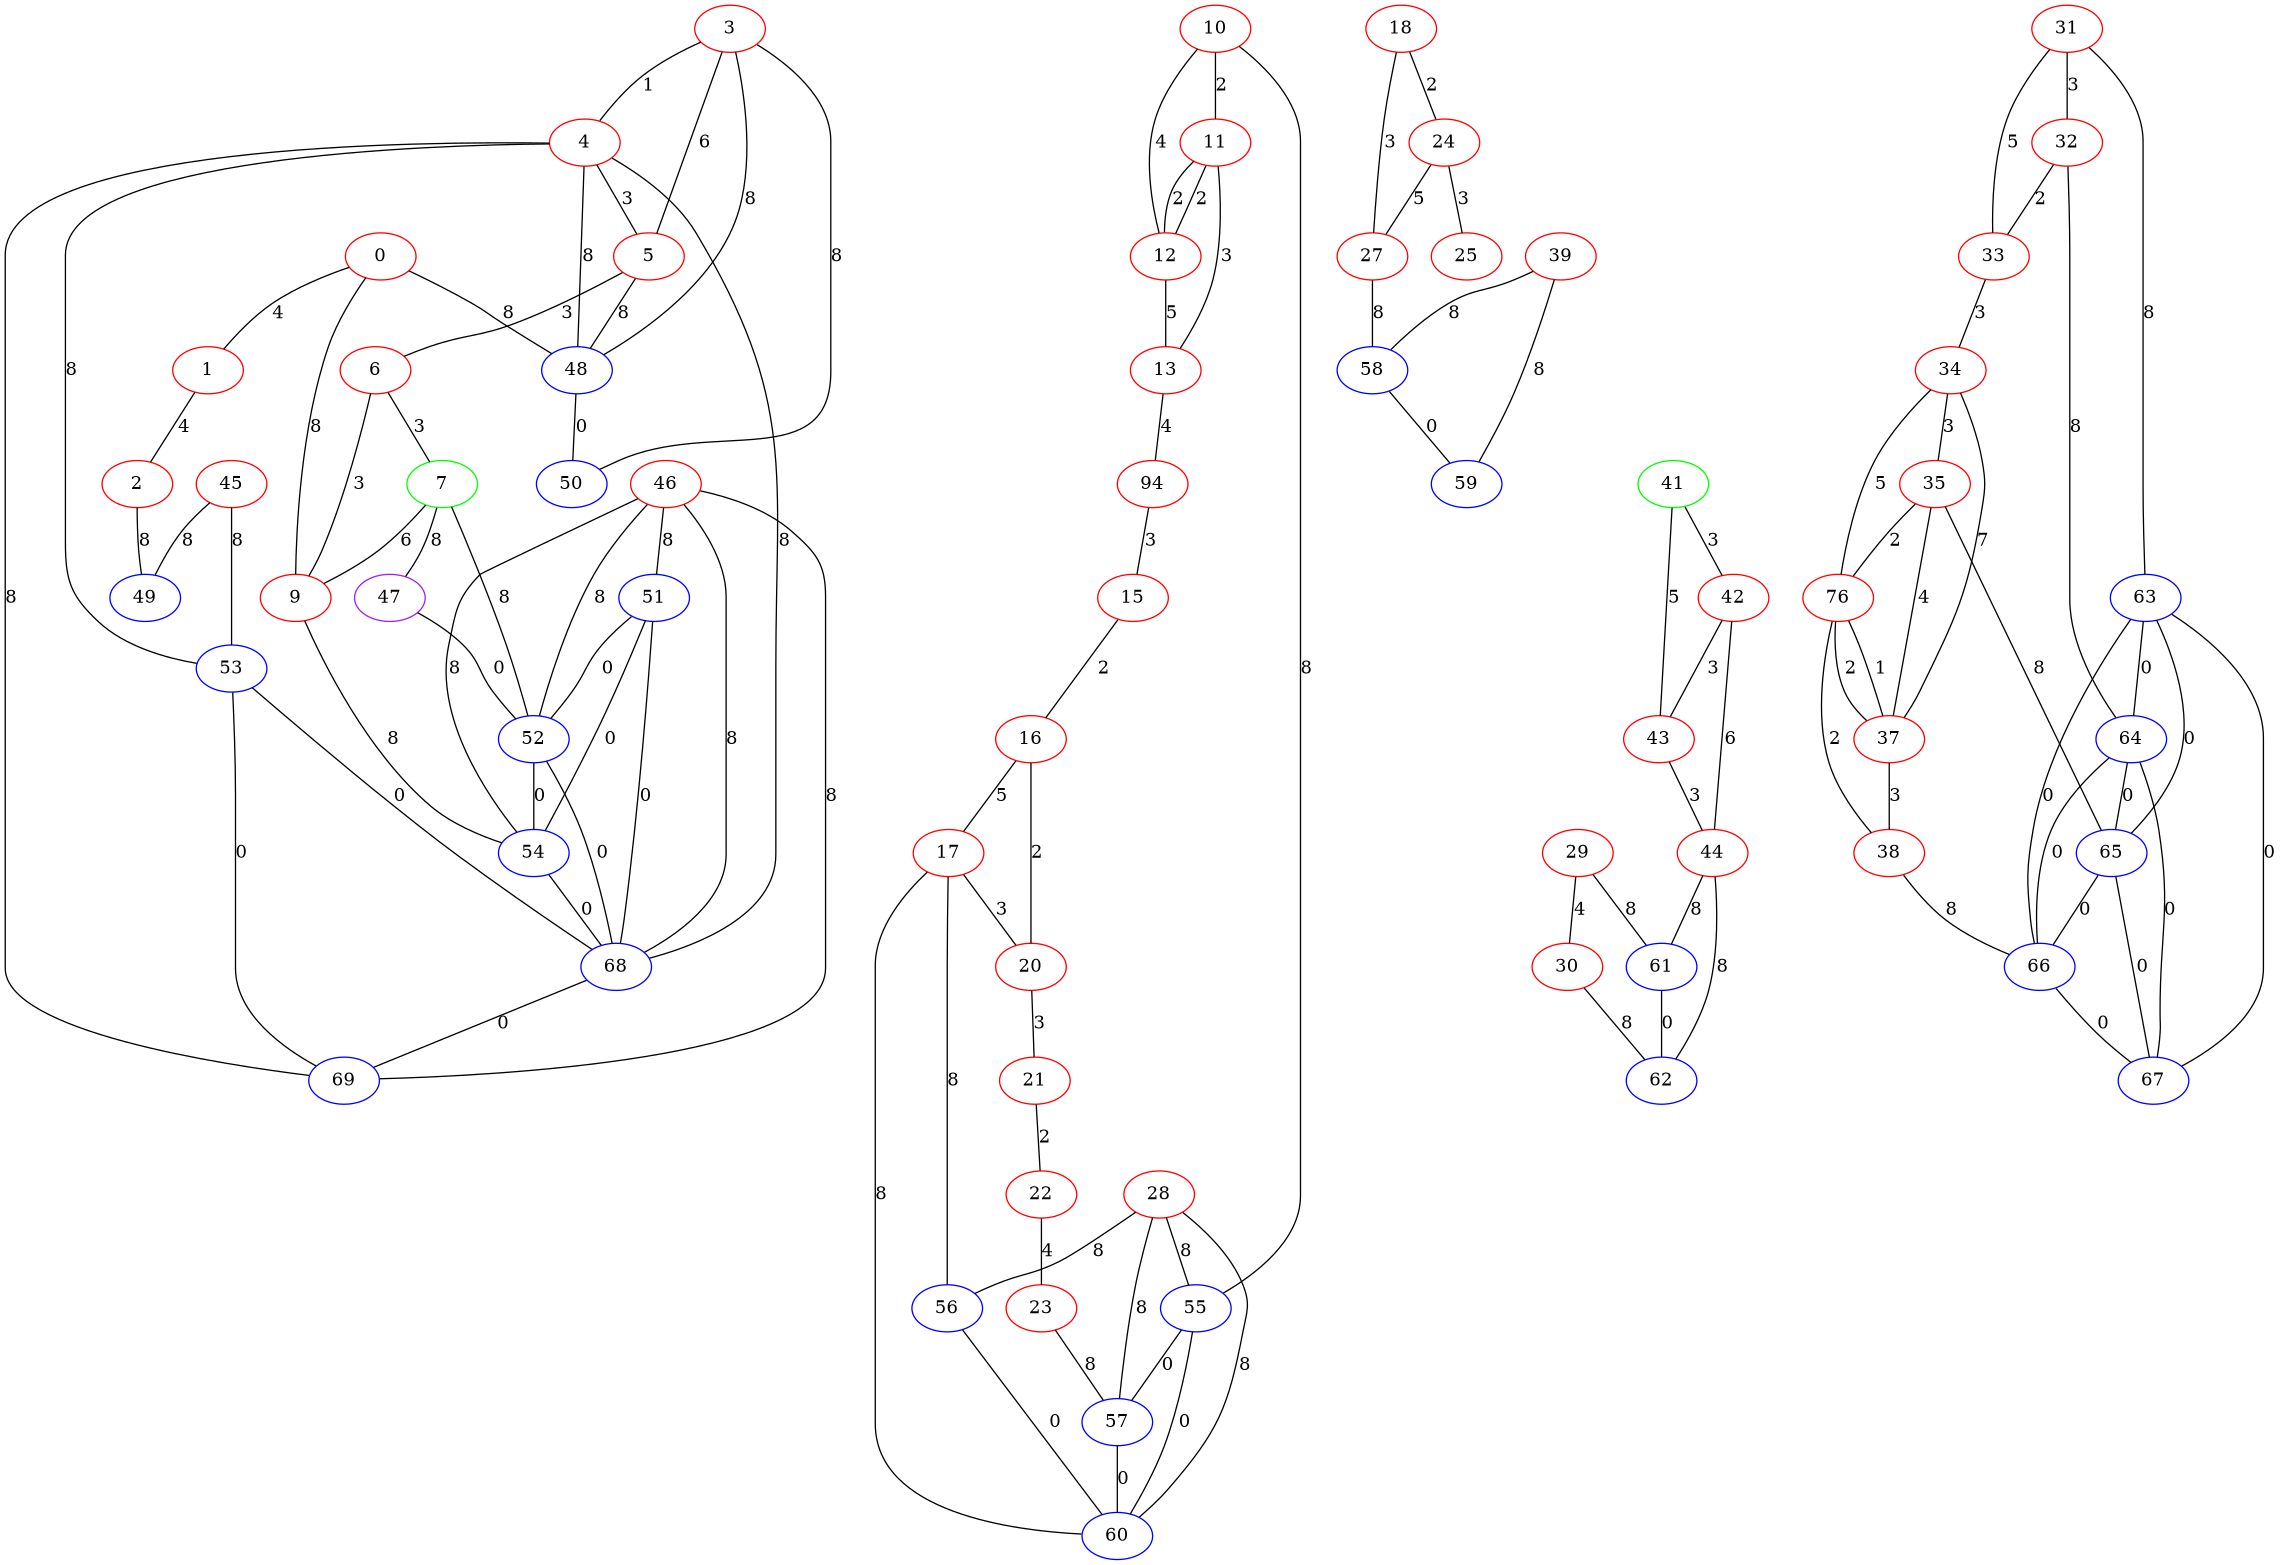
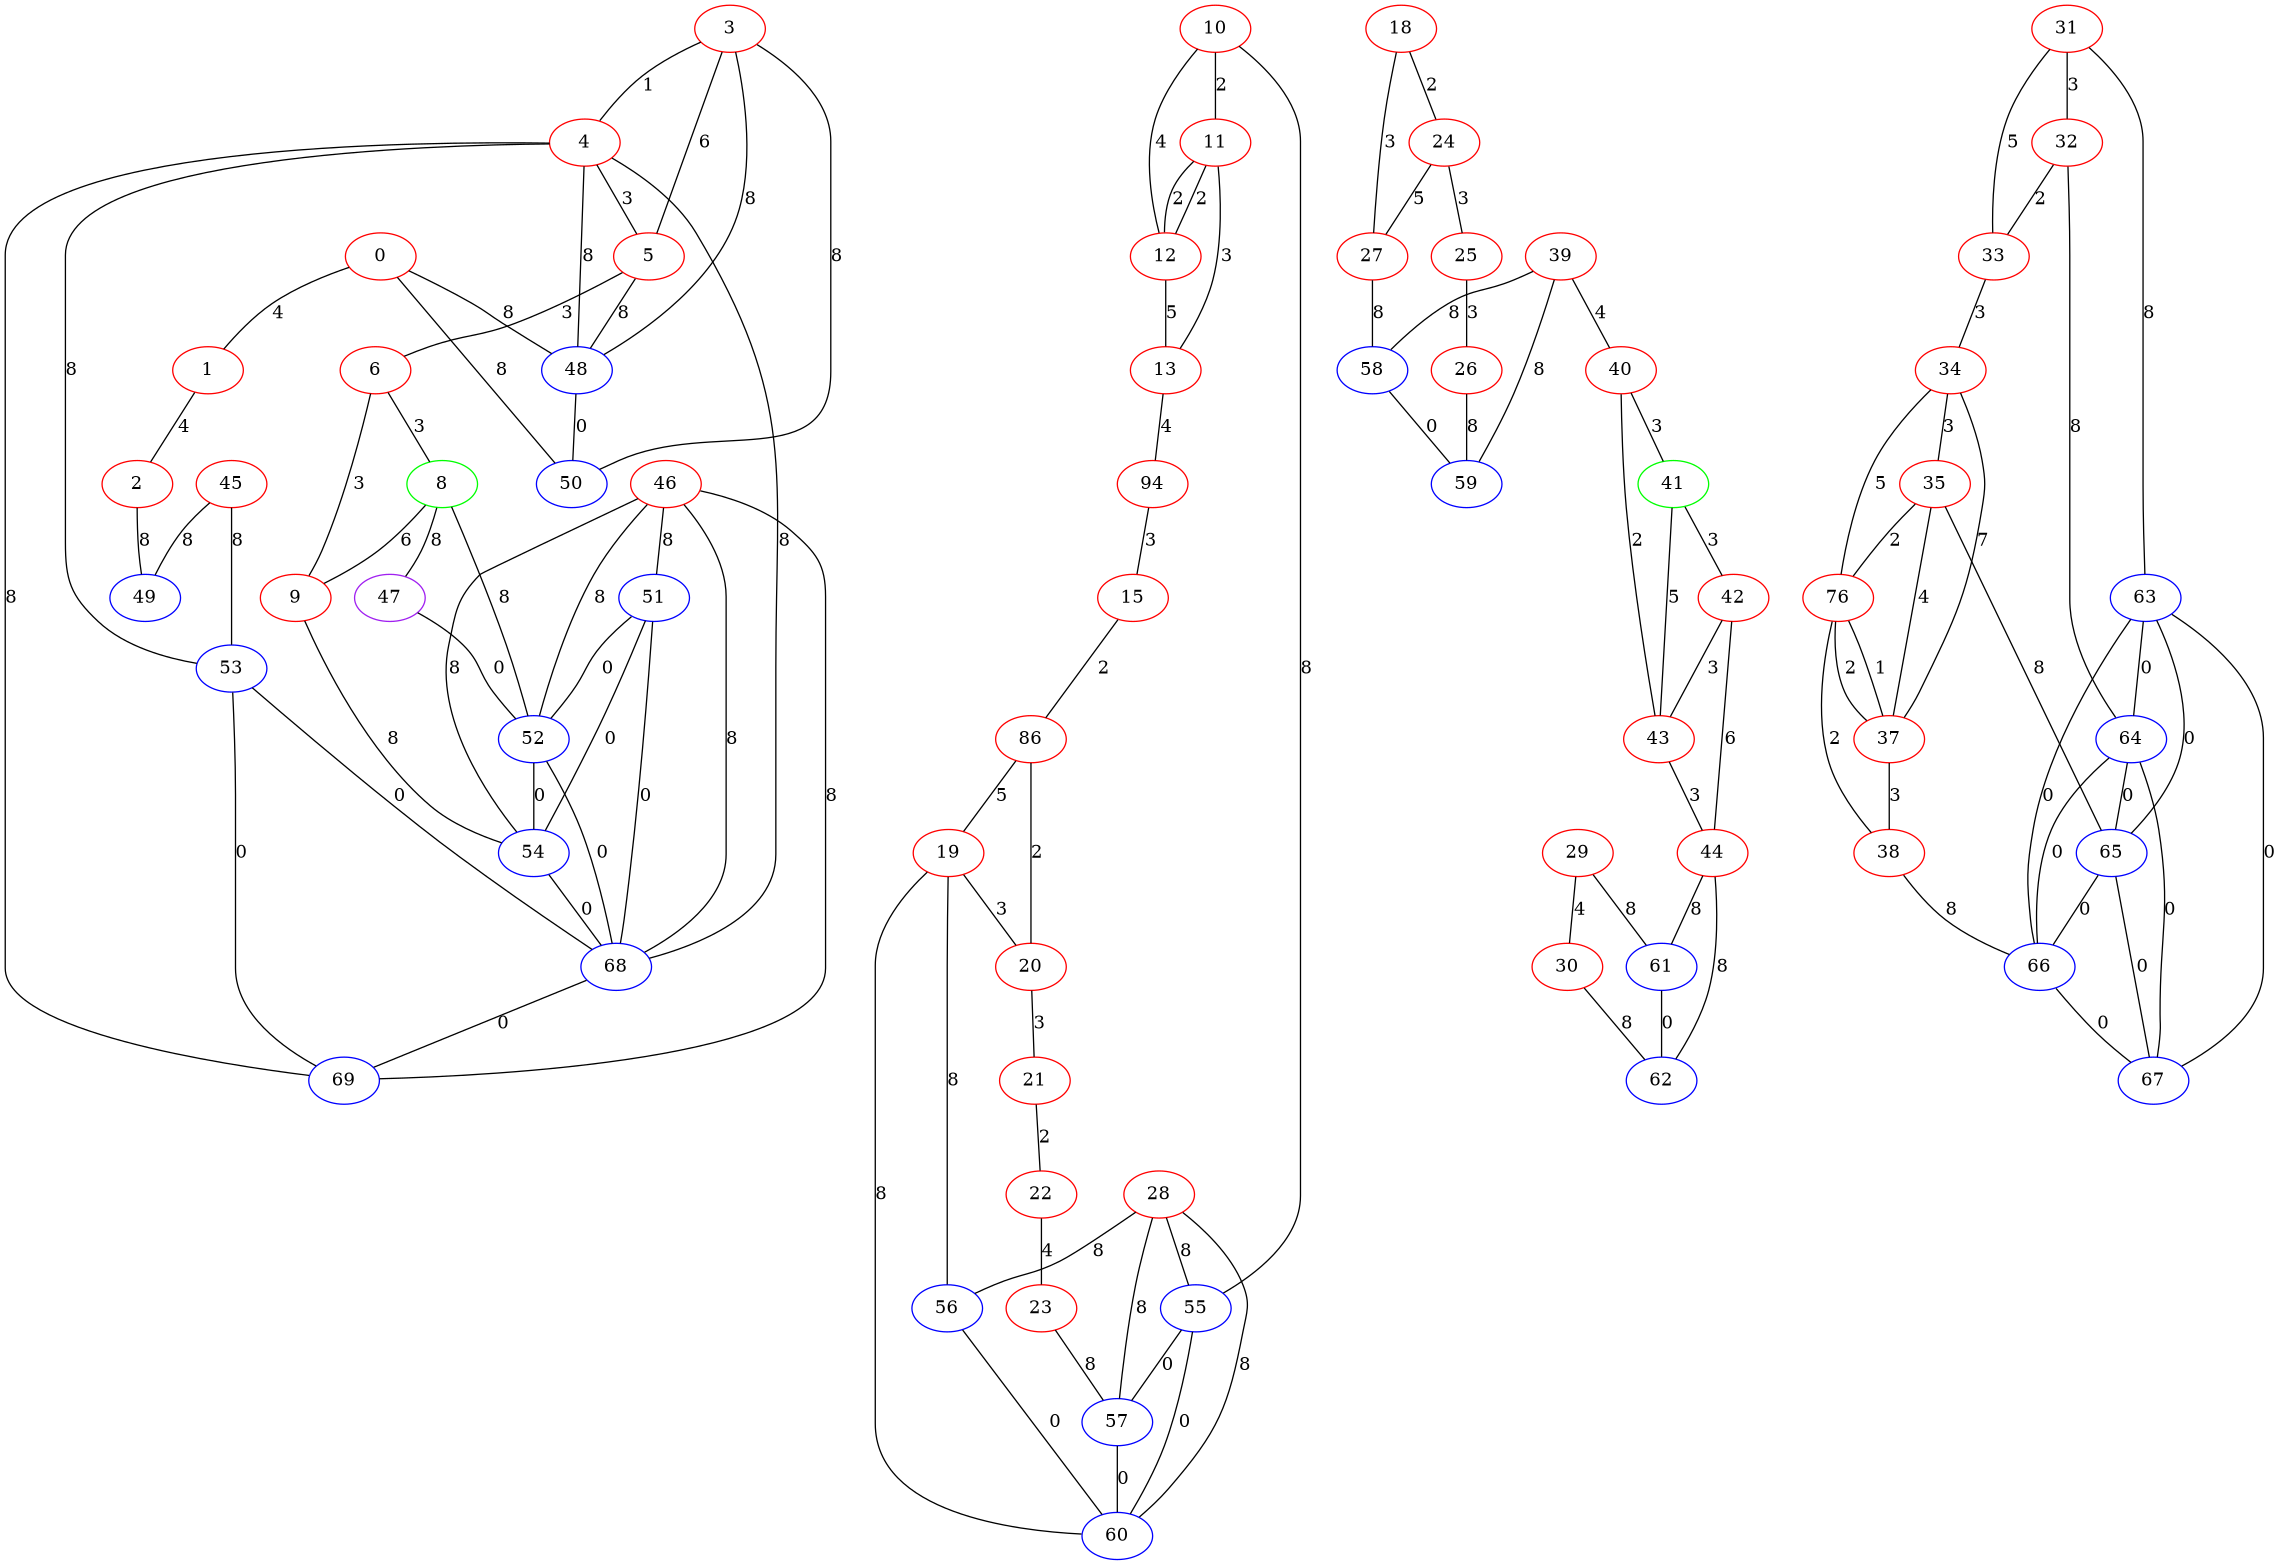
node "26": added
node "40": added
edge "0" -- "9": now "0" -- "50"
node "7": label "7" -> "8"
node "16": label "16" -> "86"
node "17": label "17" -> "19"
